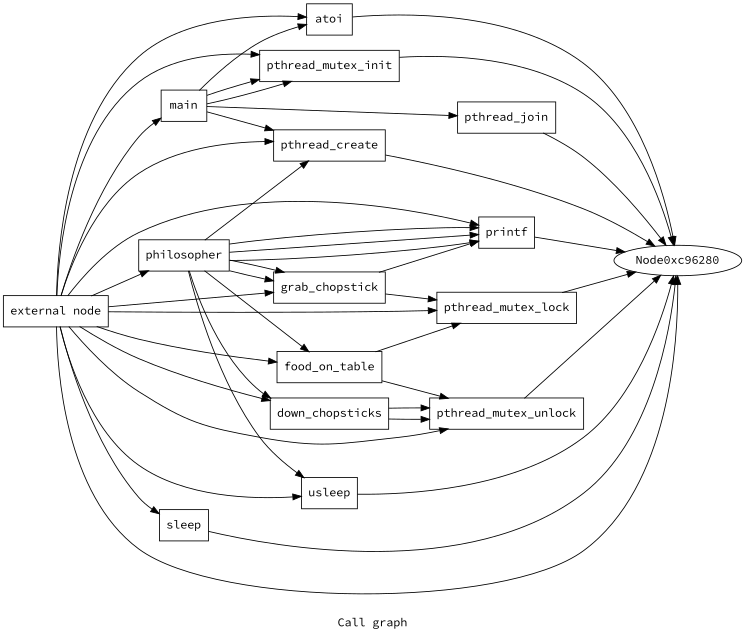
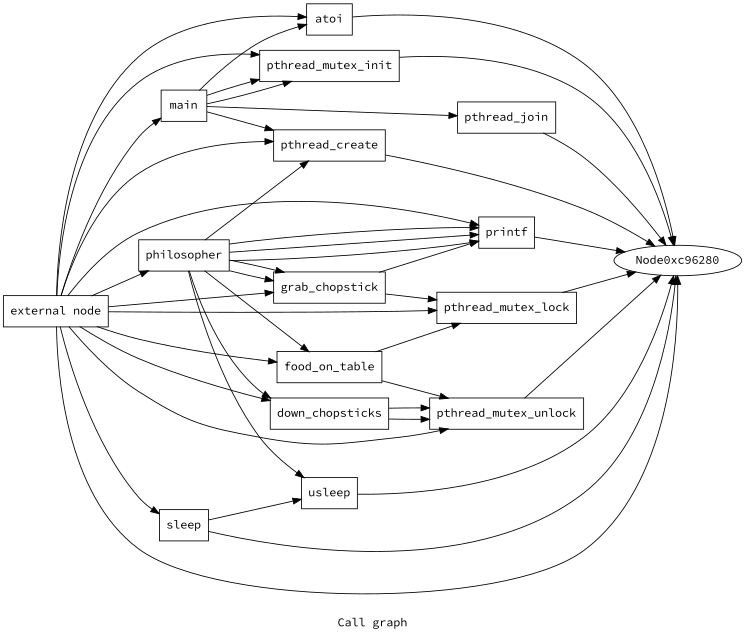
edge "external node" -> "usleep": now "sleep" -> "usleep"
